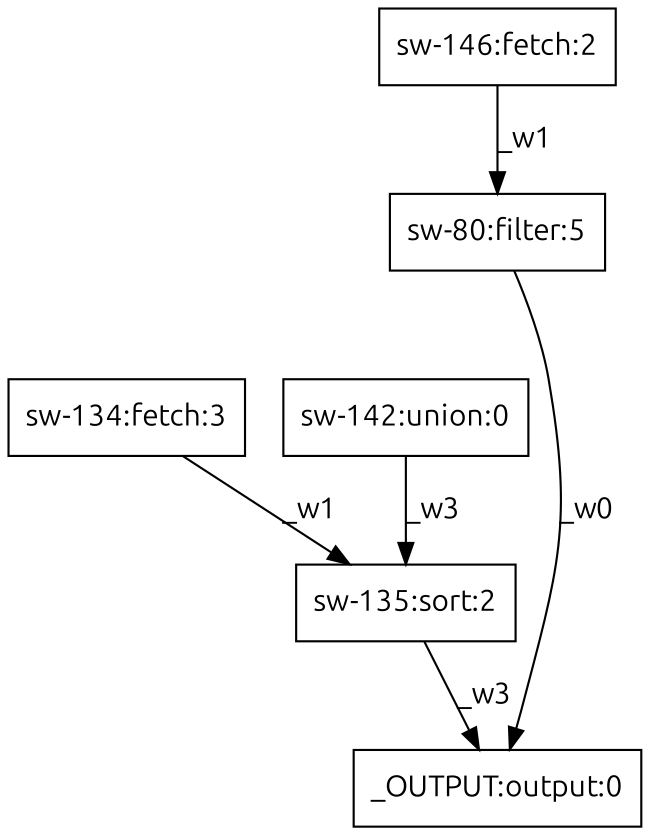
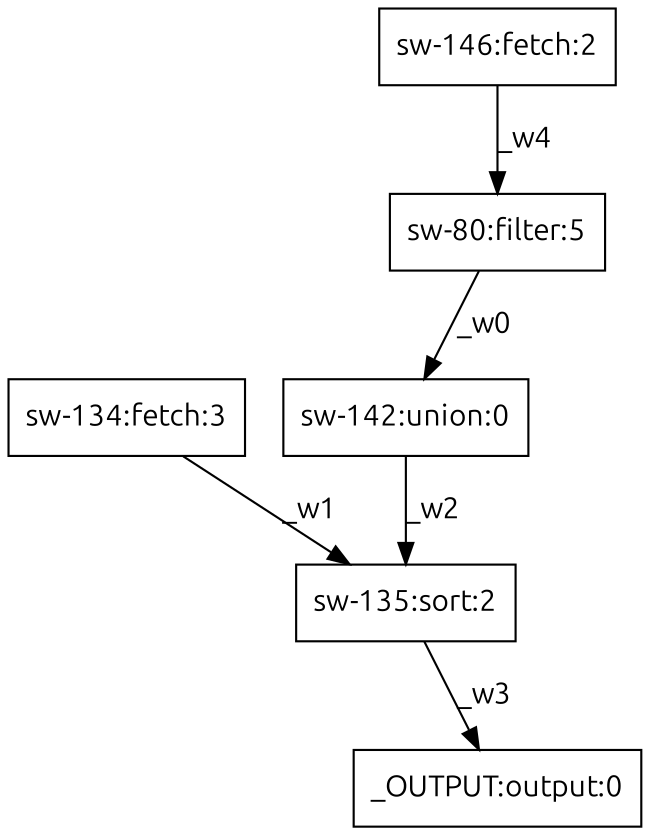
edge "sw-146:fetch:2" -> "sw-80:filter:5": label "_w1" -> "_w4"
edge "sw-80:filter:5" -> "_OUTPUT:output:0": now "sw-80:filter:5" -> "sw-142:union:0"
edge "sw-142:union:0" -> "sw-135:sort:2": label "_w3" -> "_w2"
